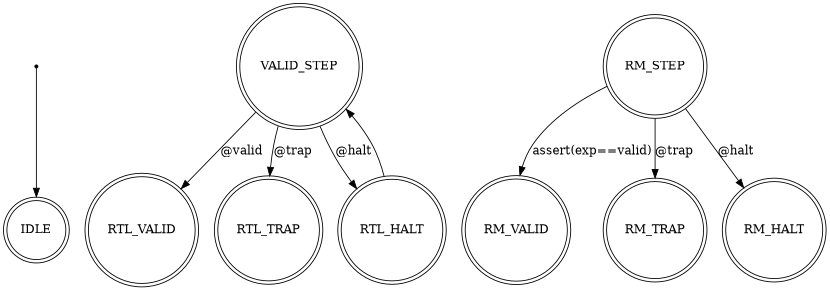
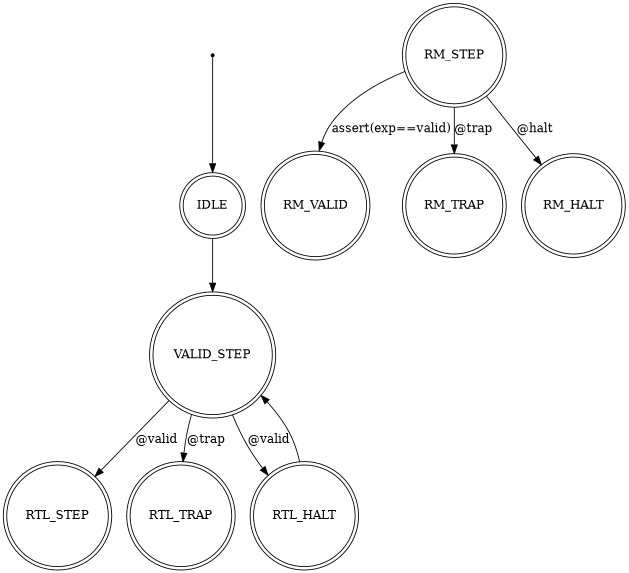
edge "VALID_STEP" -> "RTL_HALT": label "@halt" -> "@valid"
node "RTL_VALID": label "RTL_VALID" -> "RTL_STEP"
edge "IDLE" -> "VALID_STEP": added
